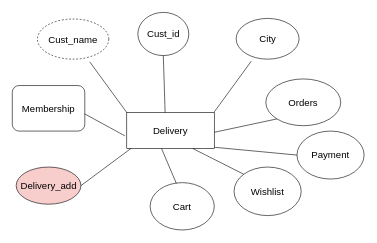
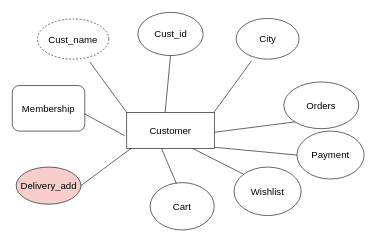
node "Cust_id": size 51x43 -> 65x43
node "Orders": moved (304, 102) -> (322, 105)
node "Delivery": label "Delivery" -> "Customer"
